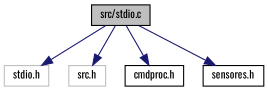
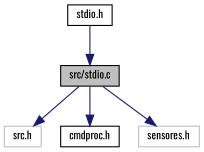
edge "src/stdio.c" -> "stdio.h": reversed
node "stdio.h": color grey75 -> black
node "sensores.h": color black -> grey75
